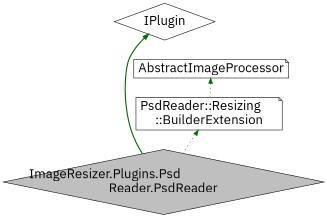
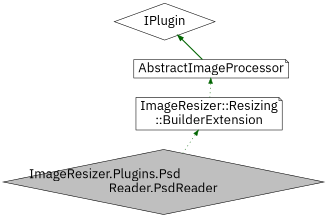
edge "ImageResizer.Plugins.Psd Reader.PsdReader" -> "IPlugin": now "AbstractImageProcessor" -> "IPlugin"
node "PsdReader::Resizing ::BuilderExtension": label "PsdReader::Resizing ::BuilderExtension" -> "ImageResizer::Resizing ::BuilderExtension"
